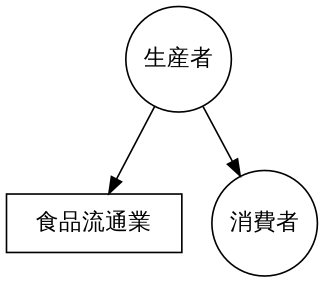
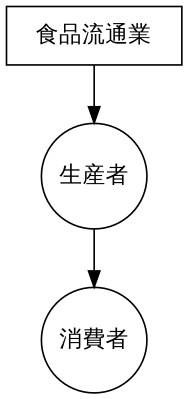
edge "生産者" -> "食品流通業": reversed
